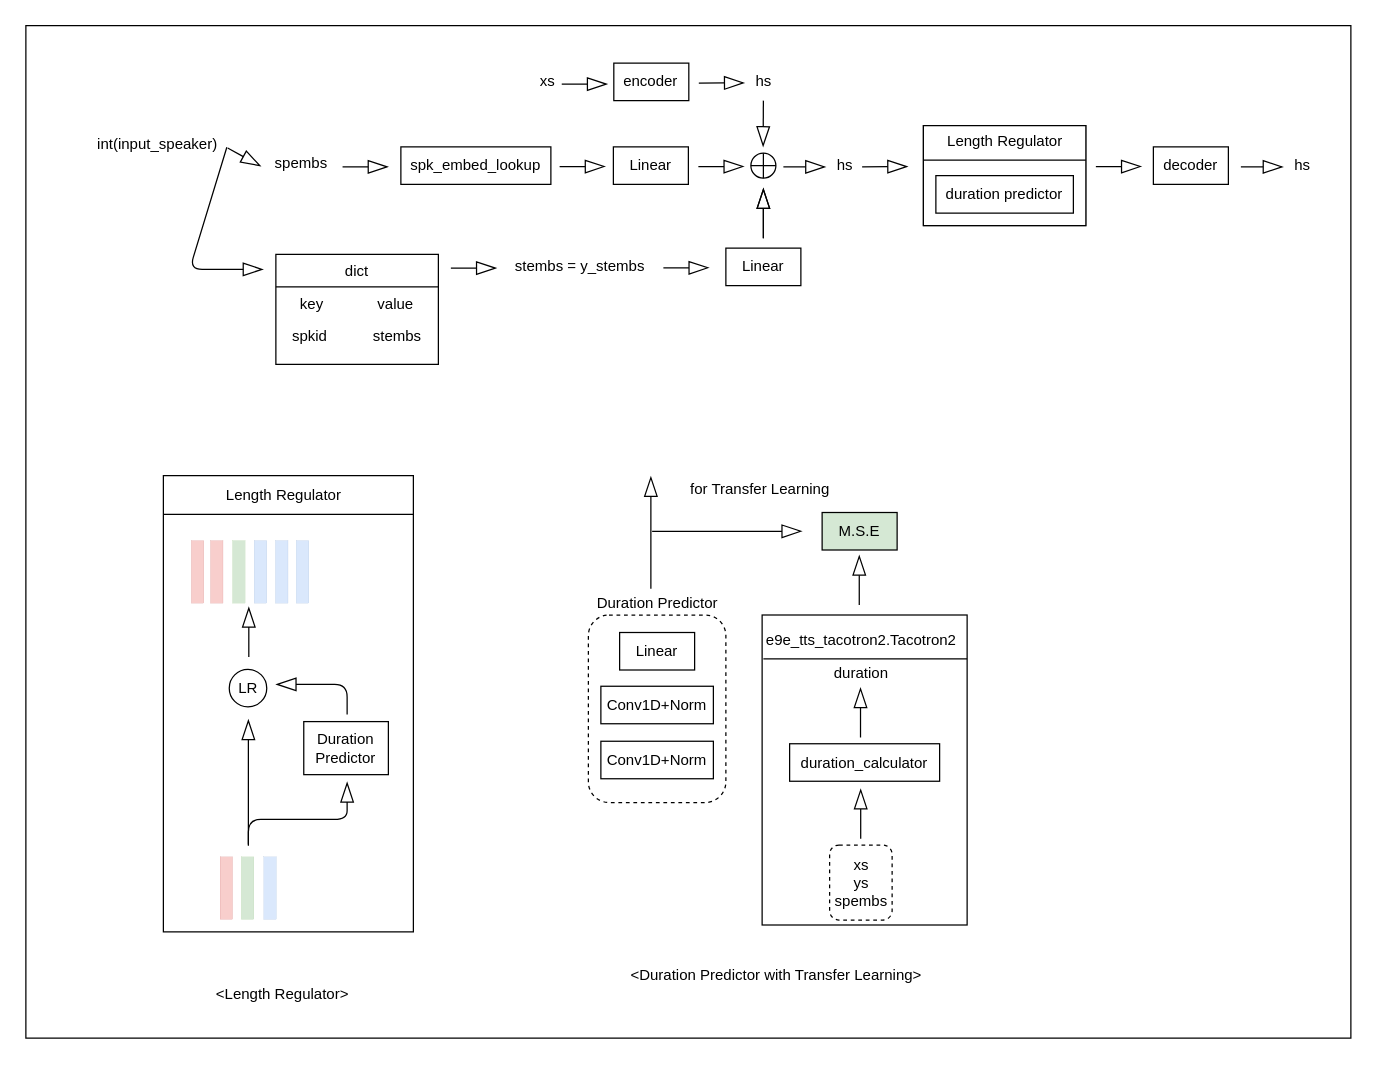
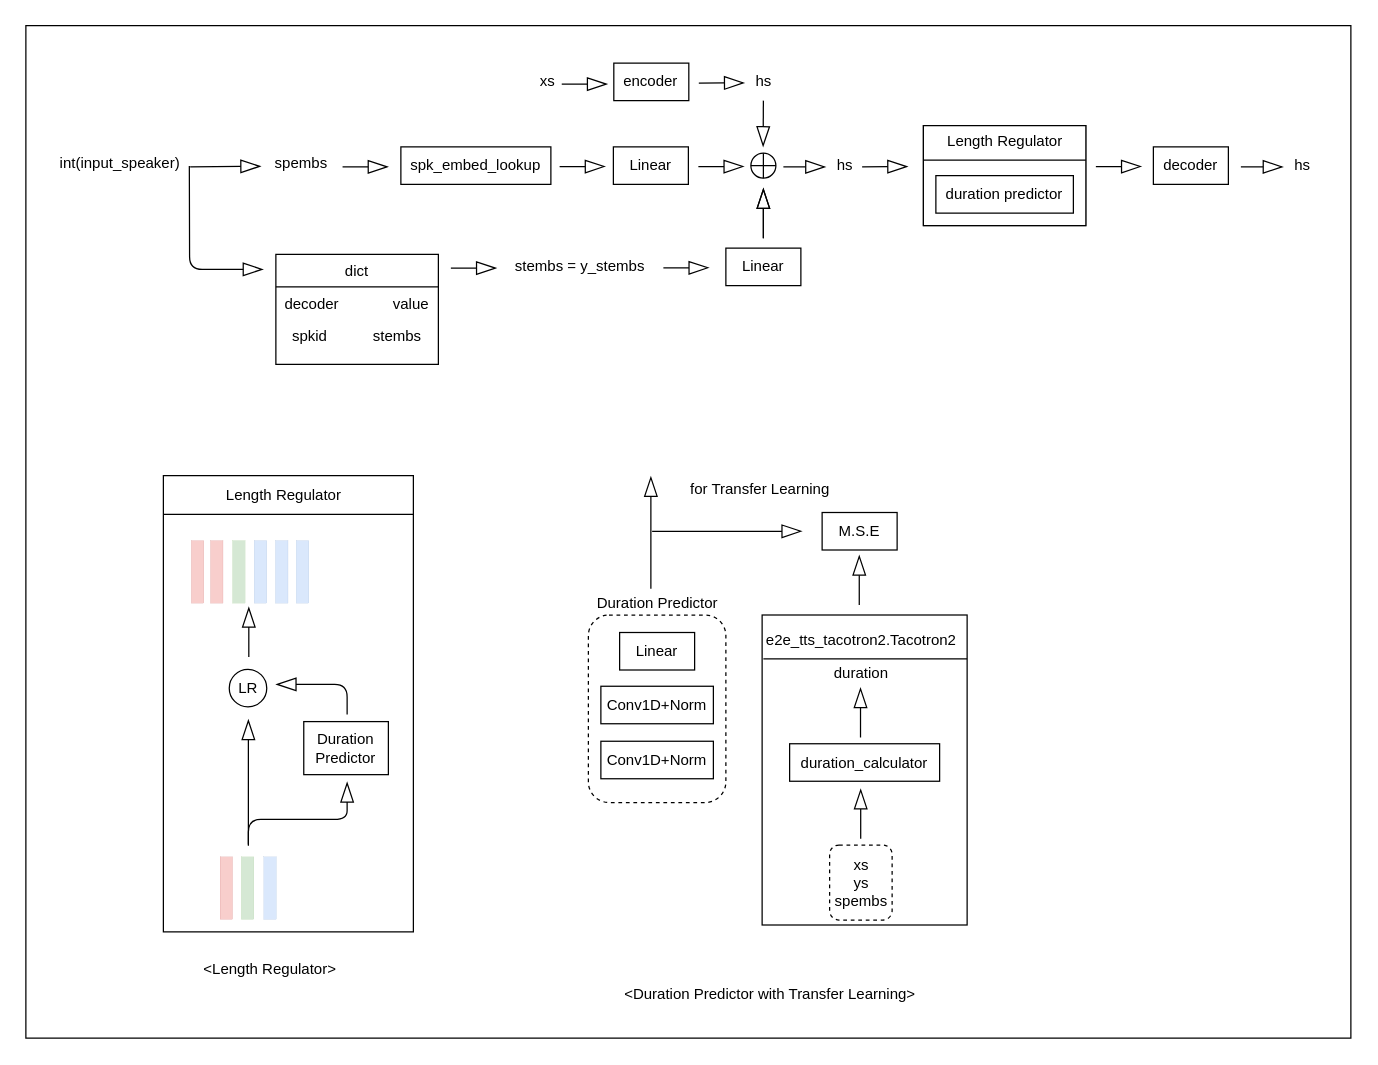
node "int(input_speaker)": moved (157, 144) -> (119, 163)
node "key value": label "key value" -> "decoder value"
node "M.S.E": fillcolor #d5e8d4 -> #ffffff
node "e9e_tts_tacotron2.Tacotron2": label "e9e_tts_tacotron2.Tacotron2" -> "e2e_tts_tacotron2.Tacotron2"
node "<Duration Predictor with Transfer Learning>": moved (776, 976) -> (770, 994)
node "<Length Regulator>": moved (282, 994) -> (269, 969)
